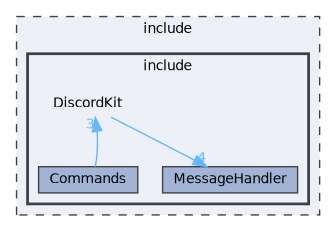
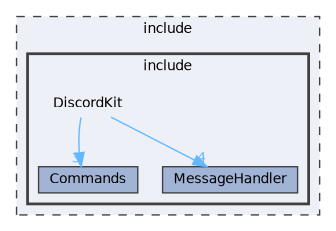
edge "Commands" -> "DiscordKit": reversed
